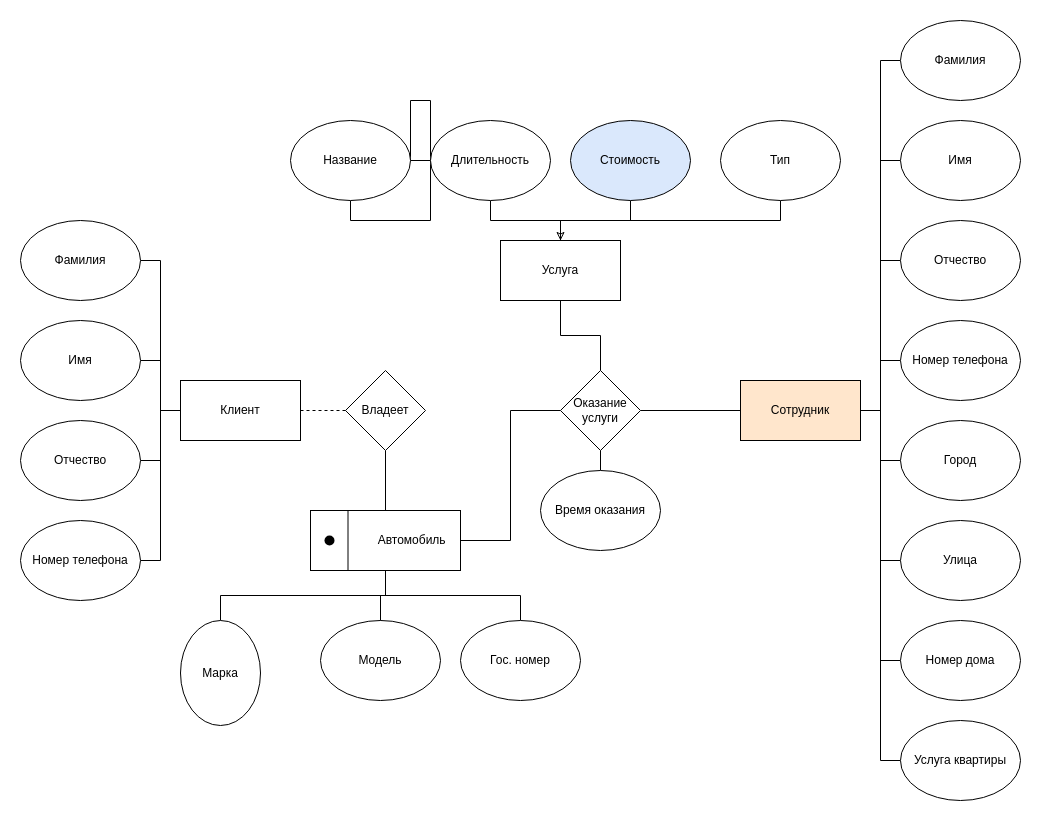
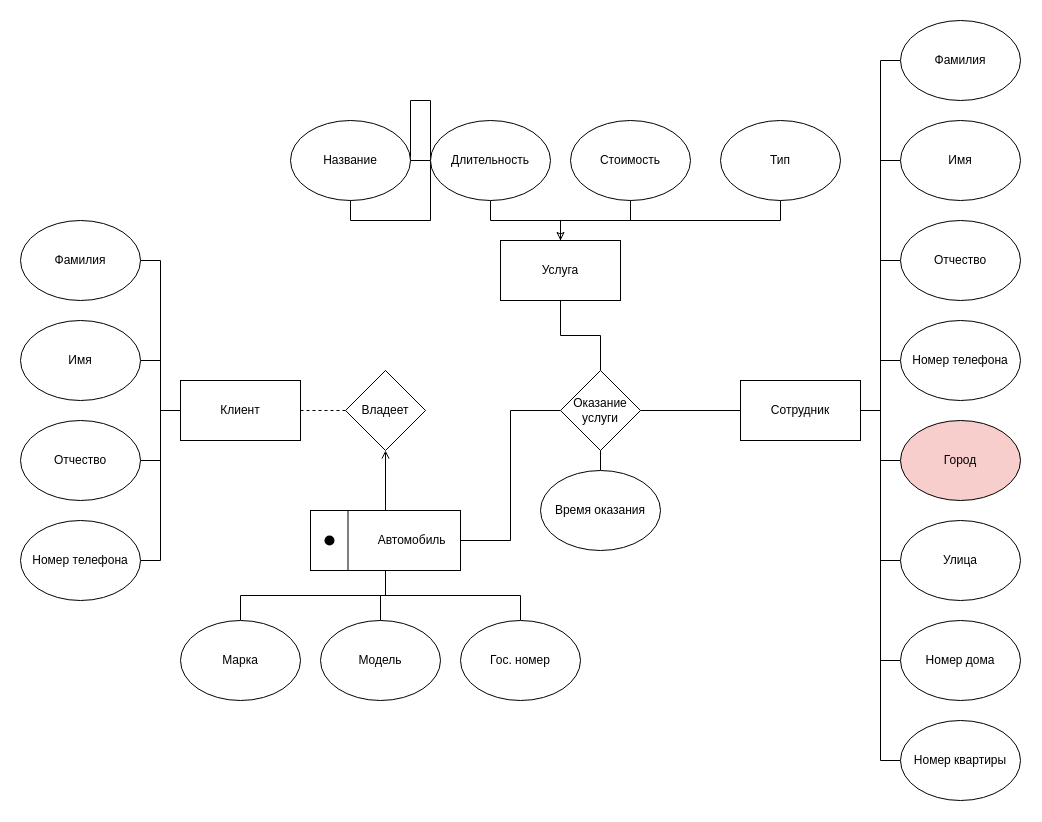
node "Стоимость": fillcolor #dae8fc -> #ffffff
node "Сотрудник": fillcolor #ffe6cc -> #ffffff
edge "Владеет" -- "Автомобиль": arrowhead none -> open
node "Город": fillcolor #ffffff -> #f8cecc
node "Марка": size 80x105 -> 120x80
node "Услуга квартиры": label "Услуга квартиры" -> "Номер квартиры"
